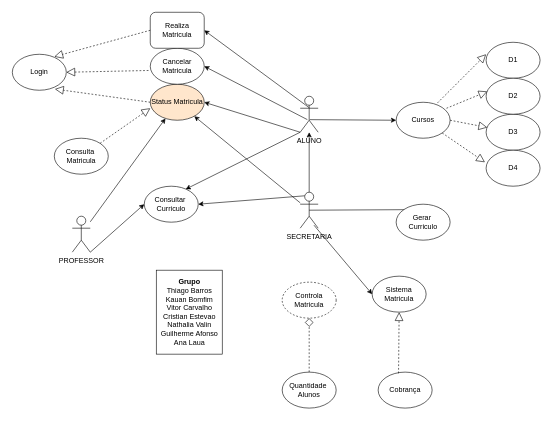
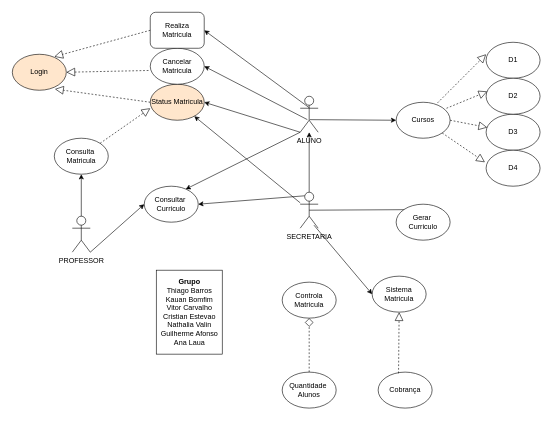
node "Login": fillcolor #ffffff -> #ffe6cc
edge "PROFESSOR" -> "Status Matricula": now "PROFESSOR" -> "Consulta Matricula"
node "Controla Matricula": style dashed -> solid
